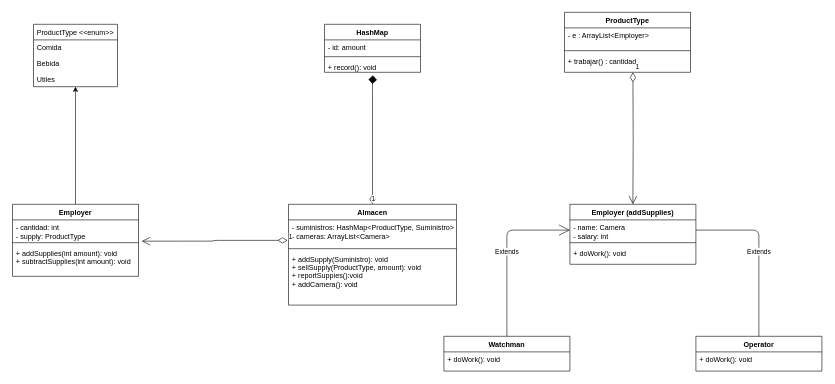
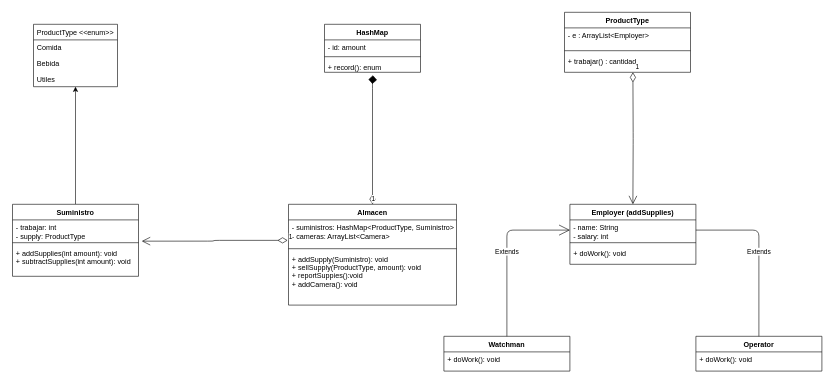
node "+ record(): void": label "+ record(): void" -> "+ record(): enum"
node "Employer": label "Employer" -> "Suministro"
node "- cantidad: int - supply: ProductType": label "- cantidad: int - supply: ProductType" -> "- trabajar: int - supply: ProductType"
node "- name: Camera - salary: int": label "- name: Camera - salary: int" -> "- name: String - salary: int"
